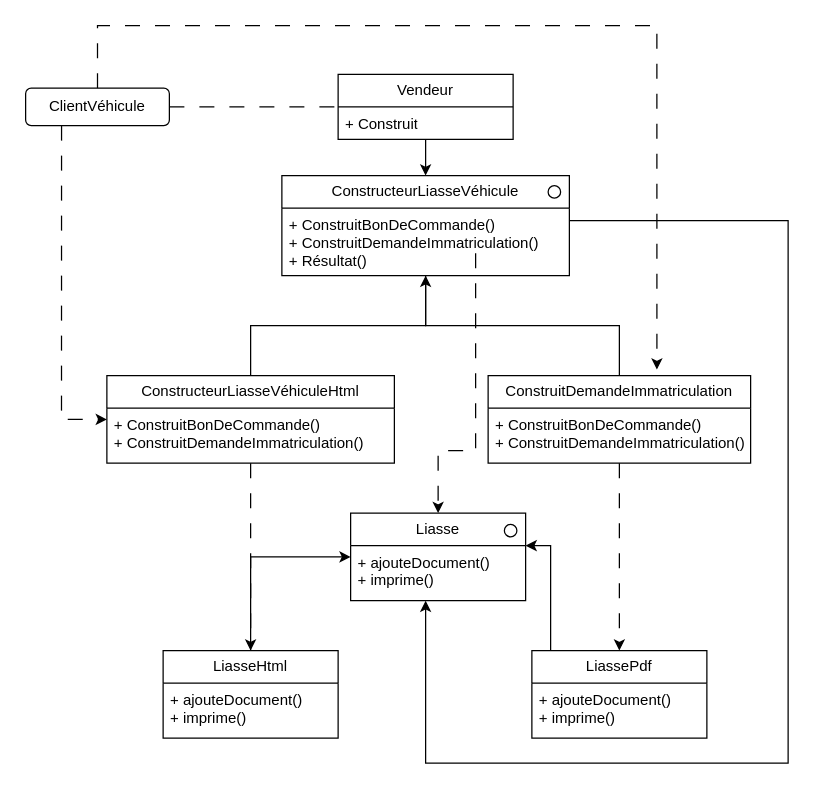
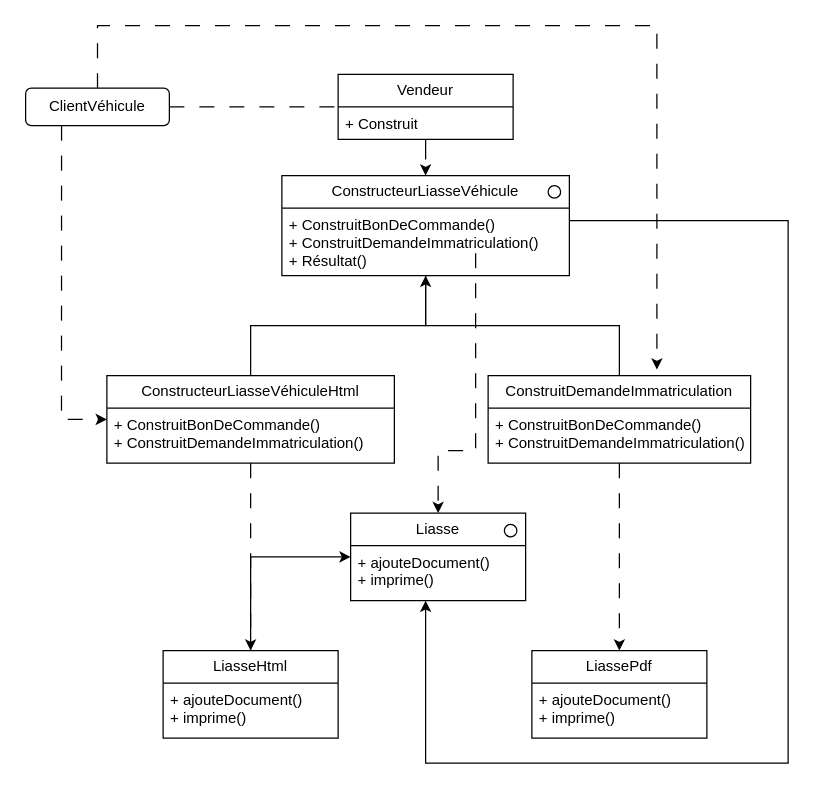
edge "Vendeur" -> "ConstructeurLiasseVéhicule": style solid -> dashed
edge "LiassePdf" -> "Liasse": removed
